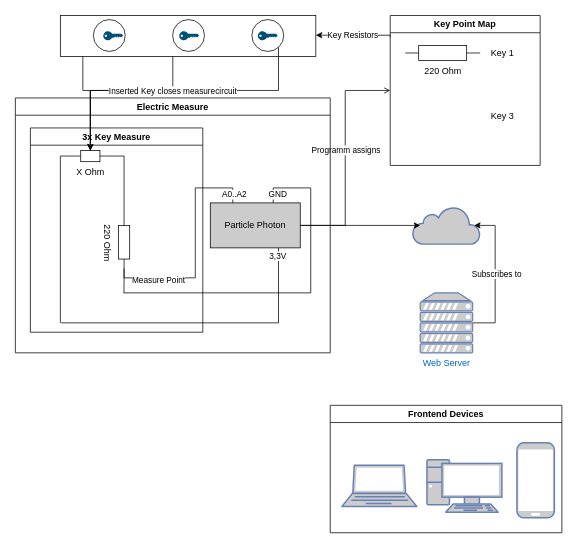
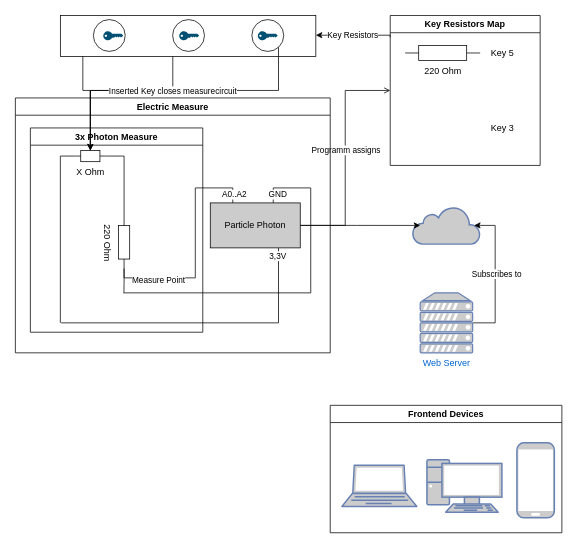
node "Key Point Map": label "Key Point Map" -> "Key Resistors Map"
node "Key 1": label "Key 1" -> "Key 5"
node "Key 3": moved (503, 117) -> (503, 128)
node "3x Key Measure": label "3x Key Measure" -> "3x Photon Measure"
